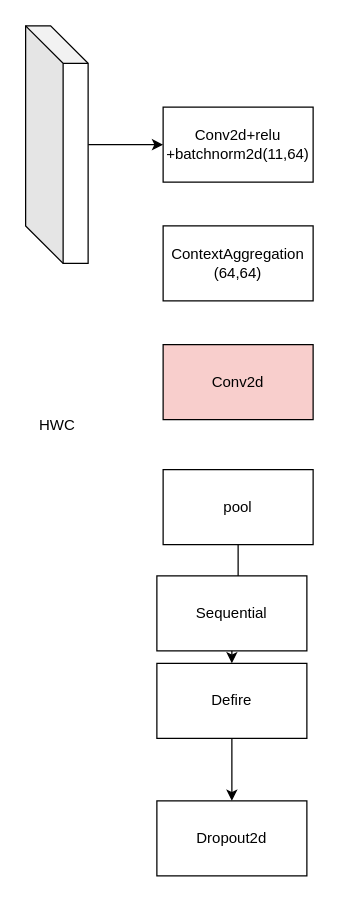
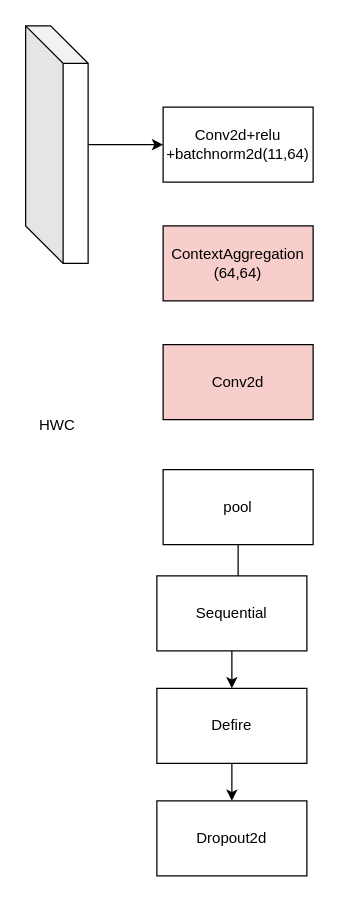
node "ContextAggregation (64,64)": fillcolor #ffffff -> #f8cecc
node "Defire": moved (232, 701) -> (232, 726)
